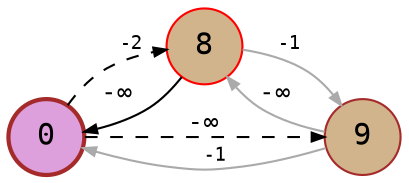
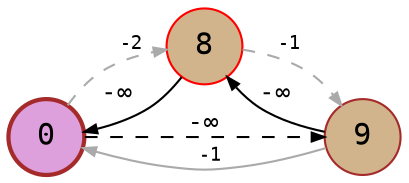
edge "8" -> "9": style solid -> dashed
edge "0" -> "8": color black -> #aaaaaa
edge "9" -> "8": color #aaaaaa -> black
edge "9" -> "0": label "  -1" -> " -1"
